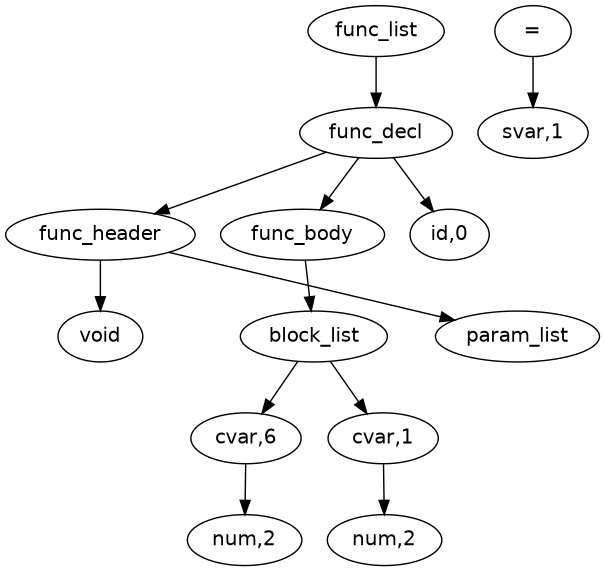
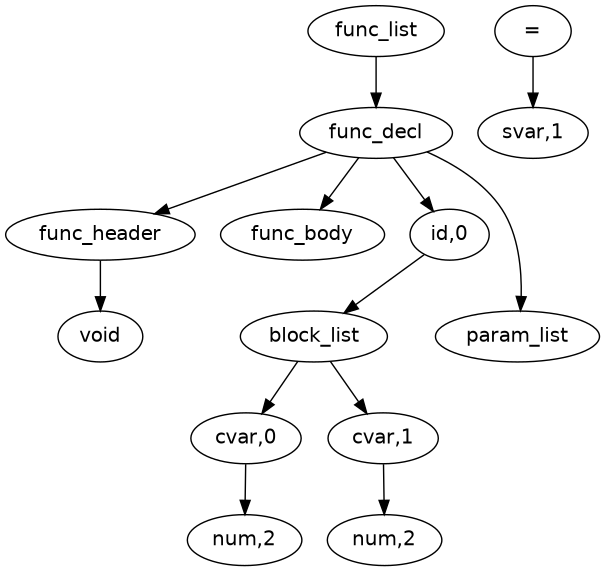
edge "func_body" -> "block_list": now "id,0" -> "block_list"
edge "func_header" -> "param_list": now "func_decl" -> "param_list"
node "cvar,6": label "cvar,6" -> "cvar,0"
